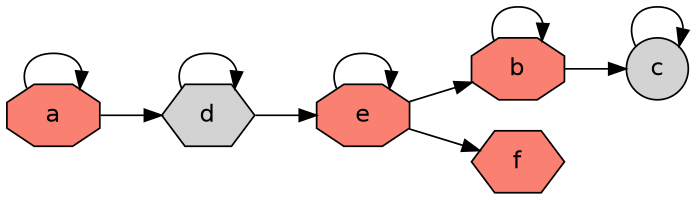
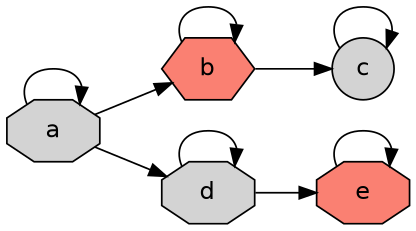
node "b": shape octagon -> hexagon
edge "e" -> "b": now "a" -> "b"
node "a": fillcolor salmon -> lightgrey
node "d": shape hexagon -> octagon
node "f": removed
